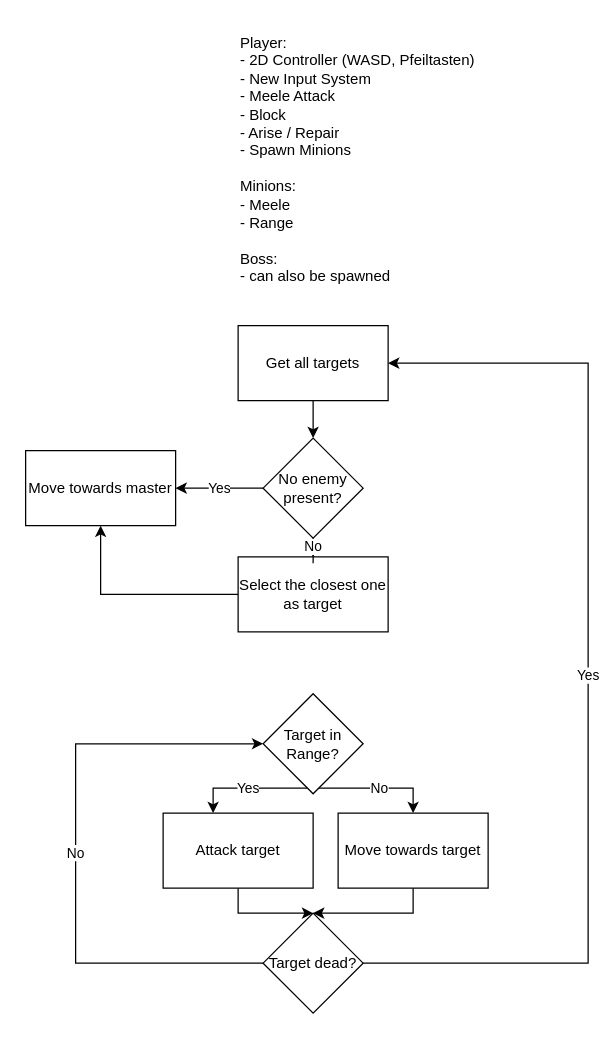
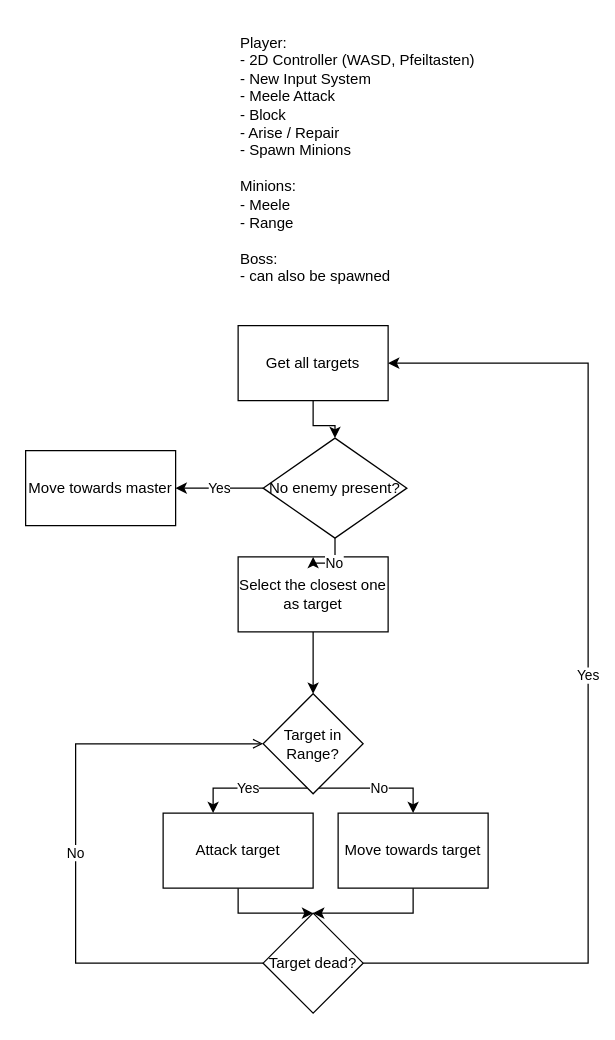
node "No enemy present?": size 100x100 -> 144x100
edge "Select the closest one as target" -> "Move towards master": now "Select the closest one as target" -> "Target in Range?"
edge "Target dead?" -> "Target in Range?": arrowhead classic -> open
